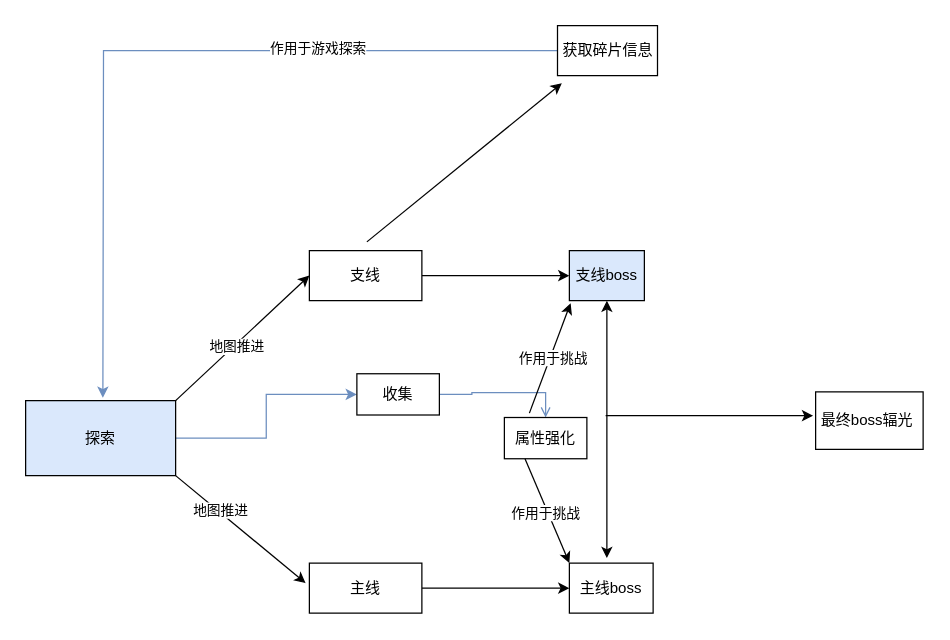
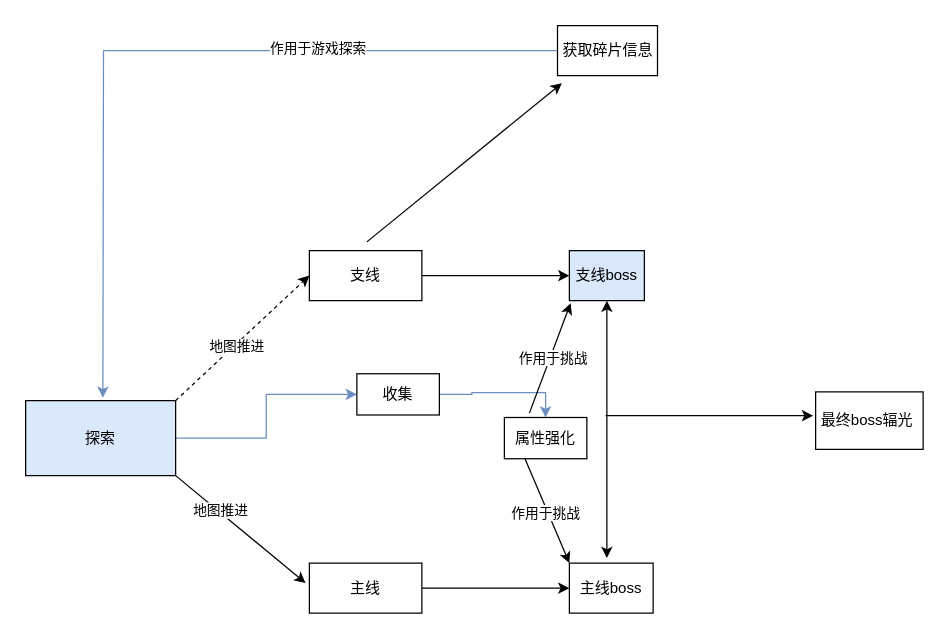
edge "探索" -> "支线": style solid -> dashed
edge "收集" -> "属性强化": arrowhead open -> classic
